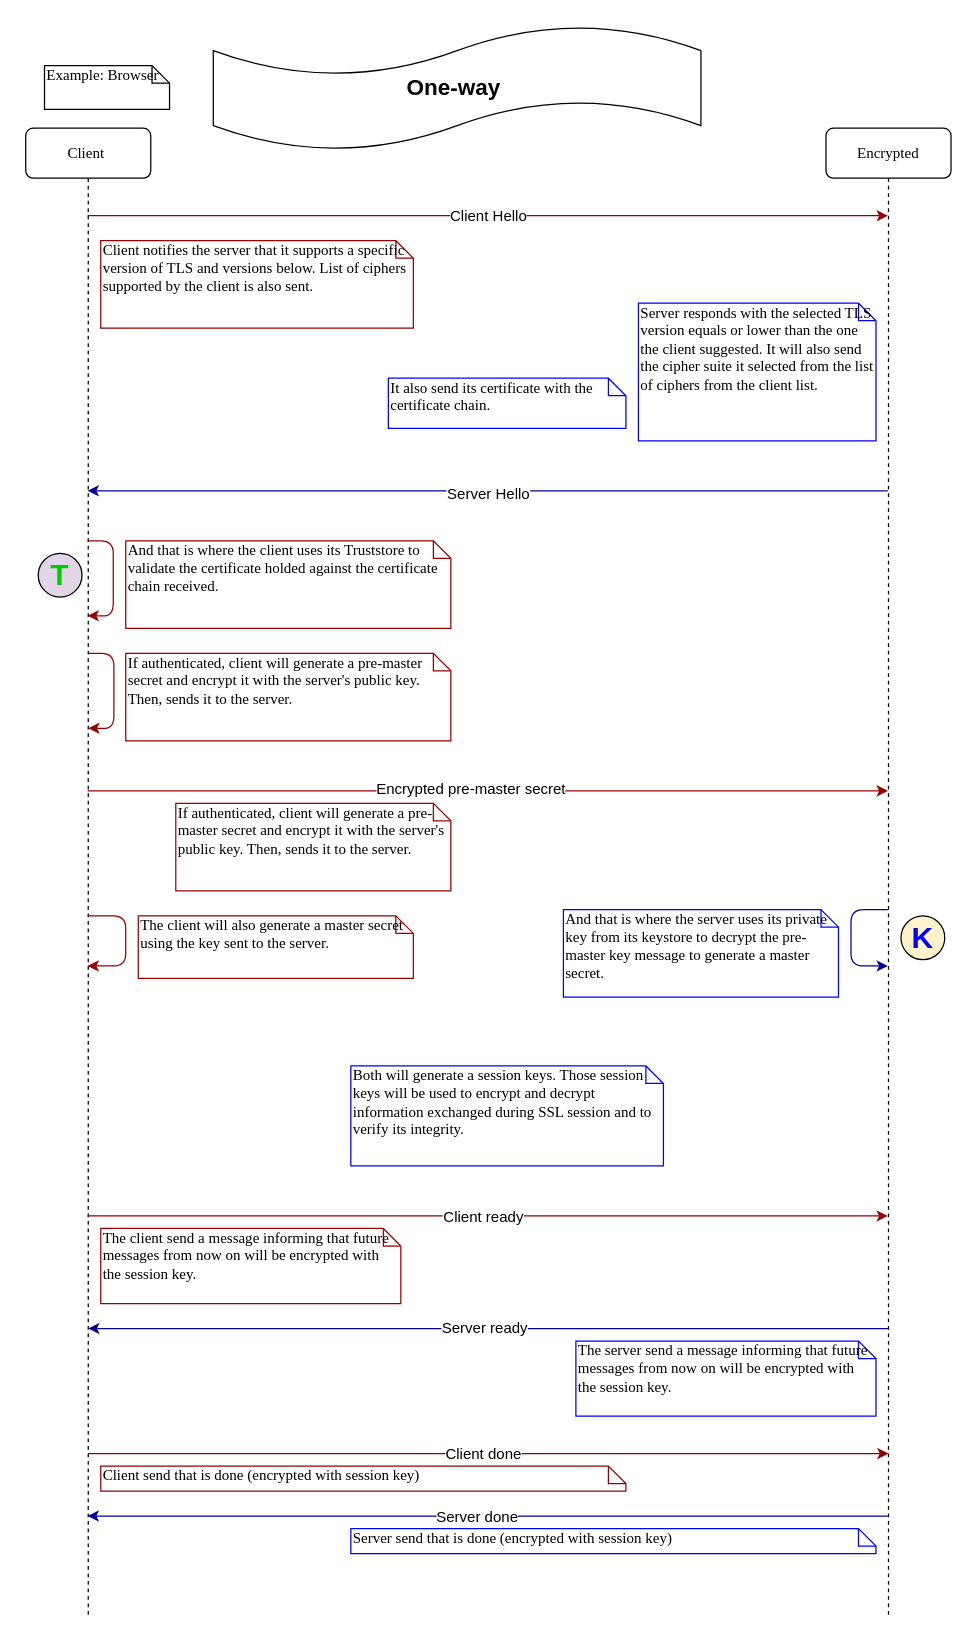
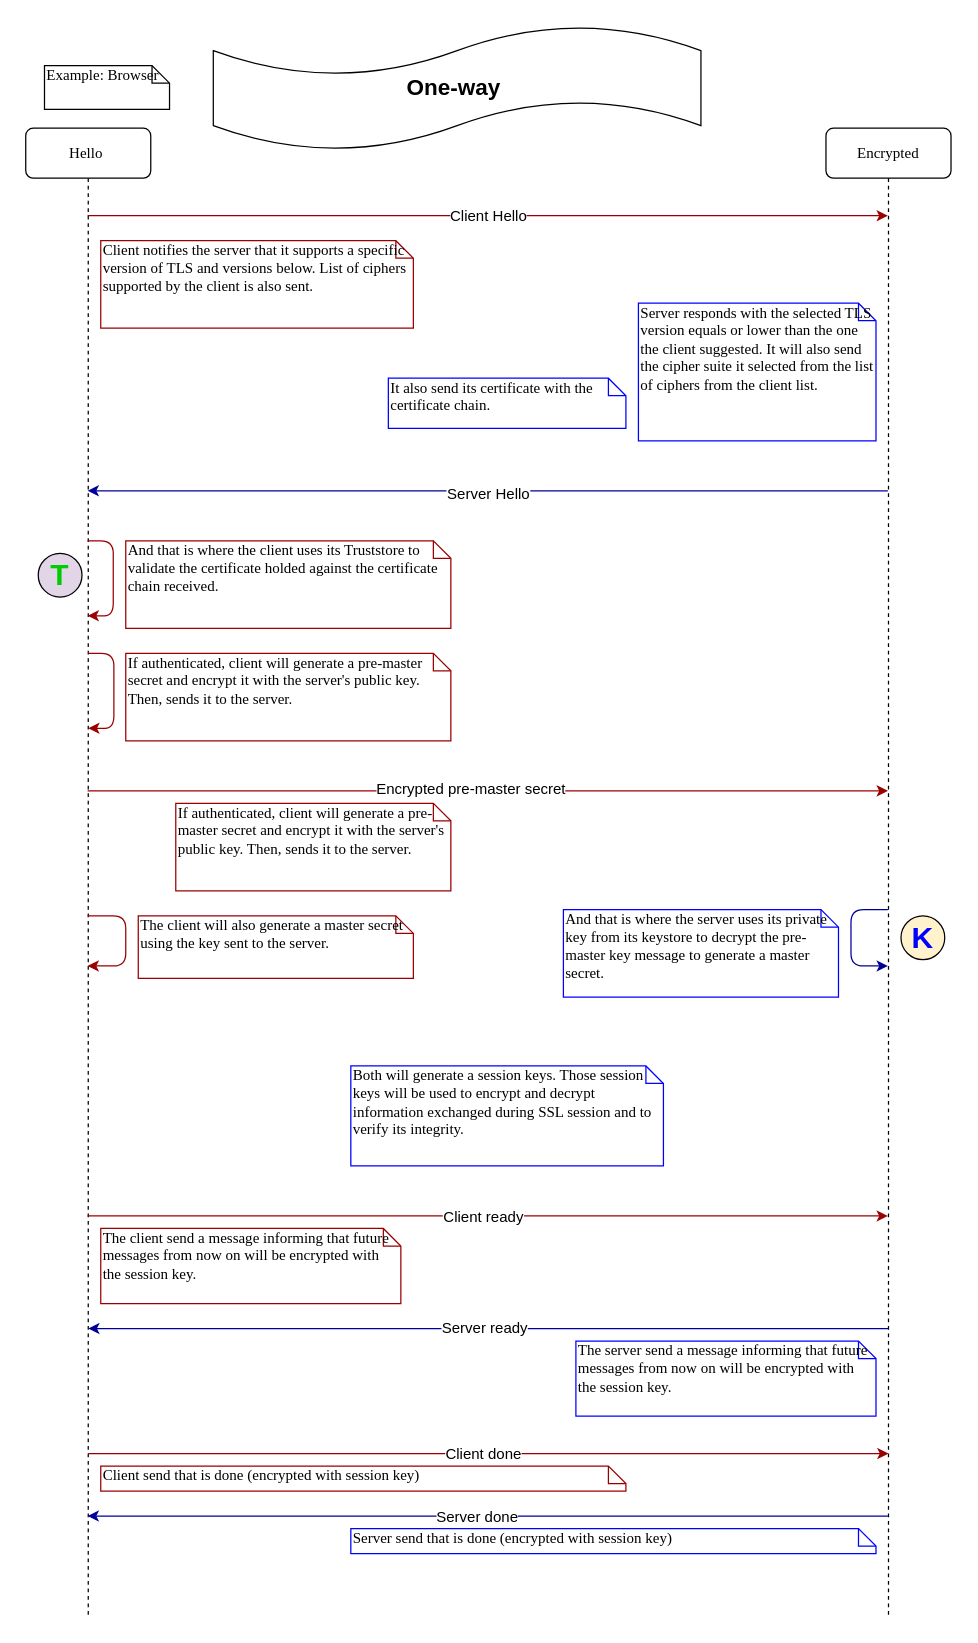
node "Client": label "Client" -> "Hello"
